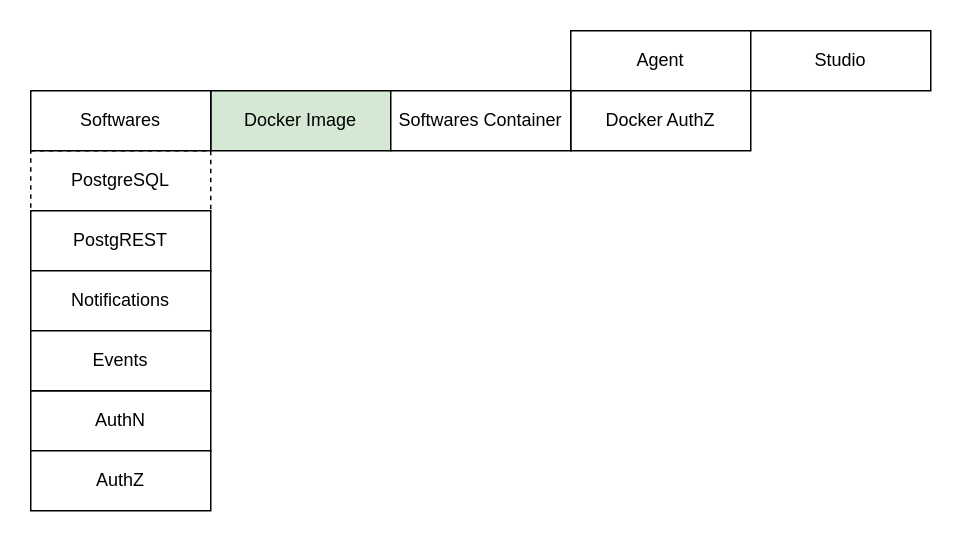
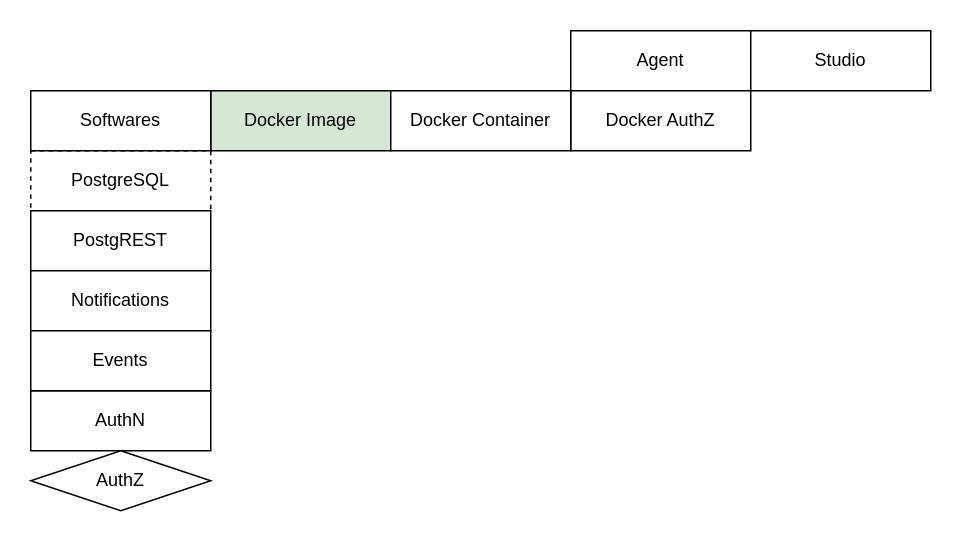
node "Softwares Container": label "Softwares Container" -> "Docker Container"
node "AuthZ": shape rectangle -> diamond
